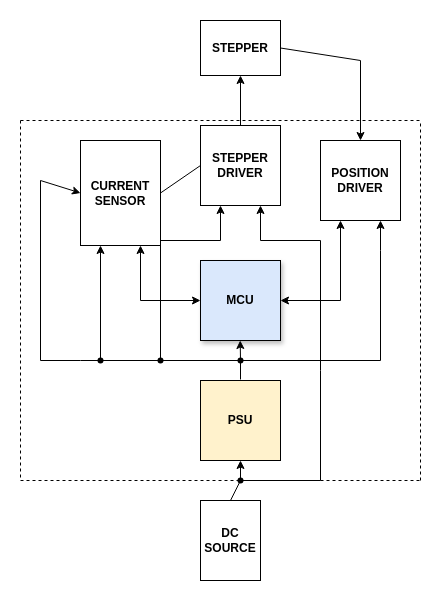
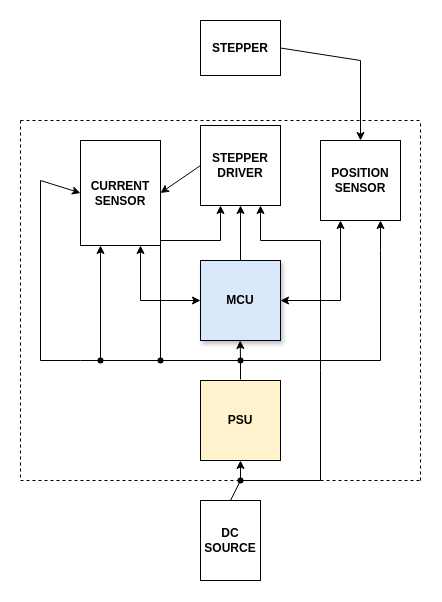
edge "STEPPER DRIVER" -> "STEPPER": removed
node "POSITION DRIVER": label "POSITION DRIVER" -> "POSITION SENSOR"
edge "STEPPER DRIVER" -- "CURRENT SENSOR": arrowhead none -> classic
edge "MCU" -> "STEPPER DRIVER": added
